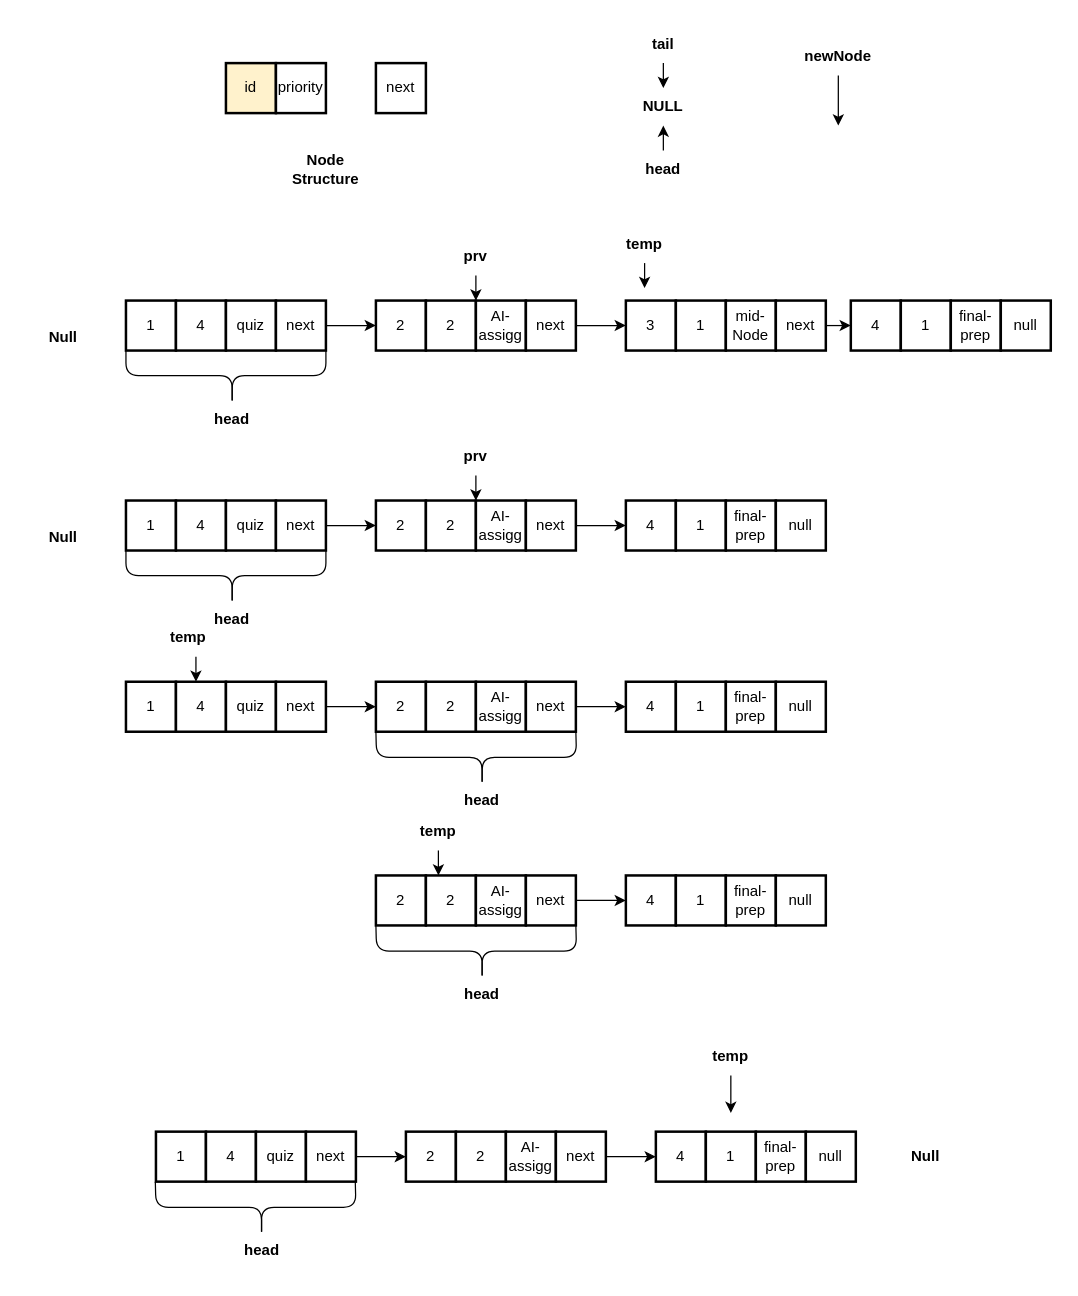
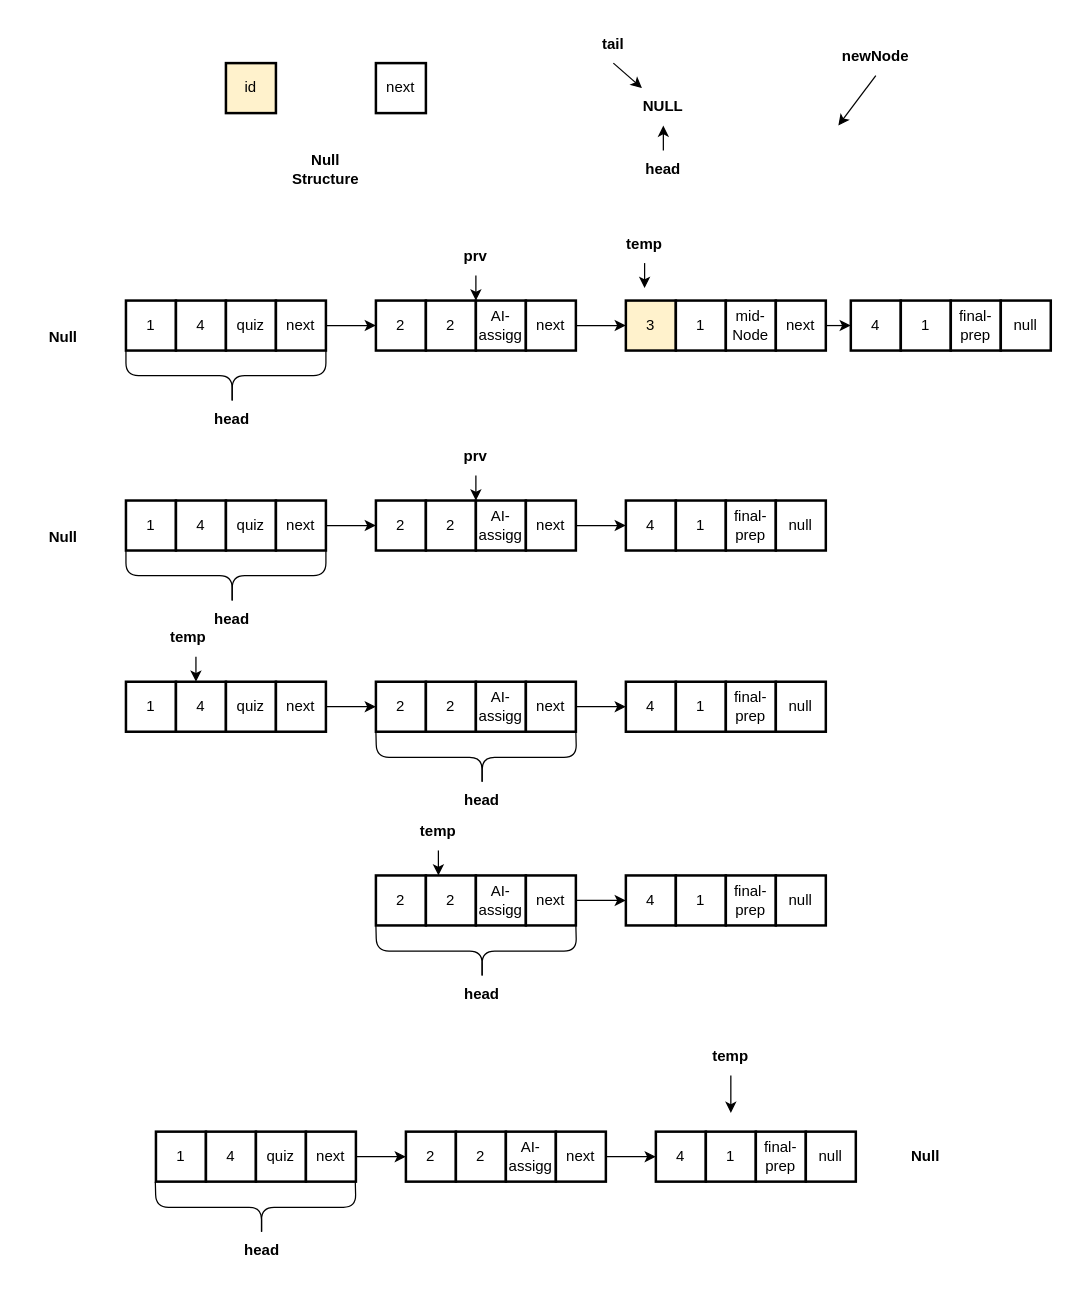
node "tail": moved (663, 44) -> (613, 44)
node "newNode": moved (838, 57) -> (876, 57)
node "priority": removed
node "Node Structure": label "Node Structure" -> "Null Structure"
node "3": fillcolor #ffffff -> #fff2cc
